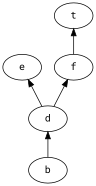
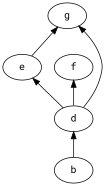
node "g": added
node "t": removed
